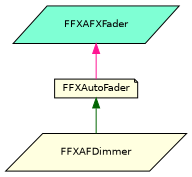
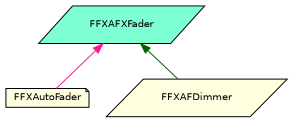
edge "FFXAFDimmer" -> "FFXAutoFader": now "FFXAFDimmer" -> "FFXAFXFader"
